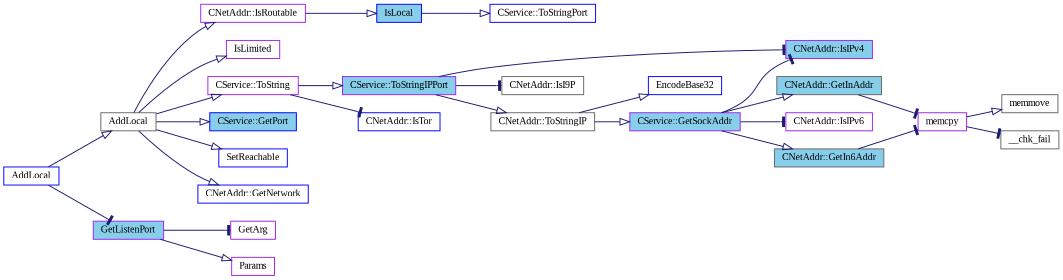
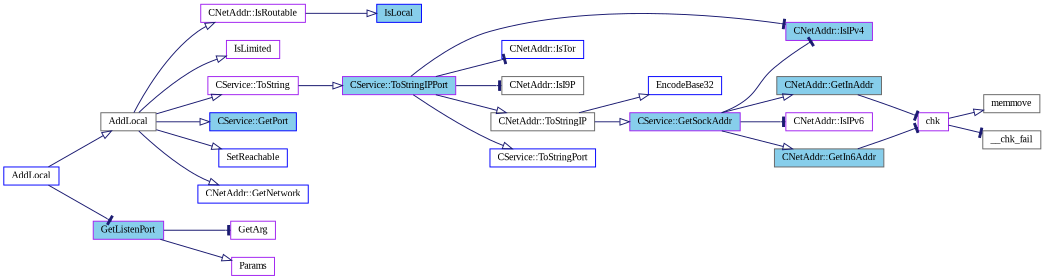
edge "IsLocal" -> "CService::ToStringPort": now "CService::ToStringIPPort" -> "CService::ToStringPort"
edge "CService::ToString" -> "CNetAddr::IsTor": now "CService::ToStringIPPort" -> "CNetAddr::IsTor"
node "memcpy": label "memcpy" -> "chk"
